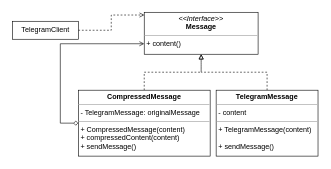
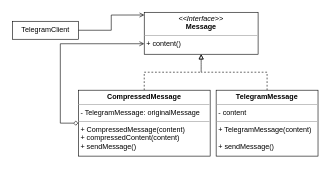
edge "TelegramClient" -> "<<Interface>> Message + content()": style dashed -> solid
